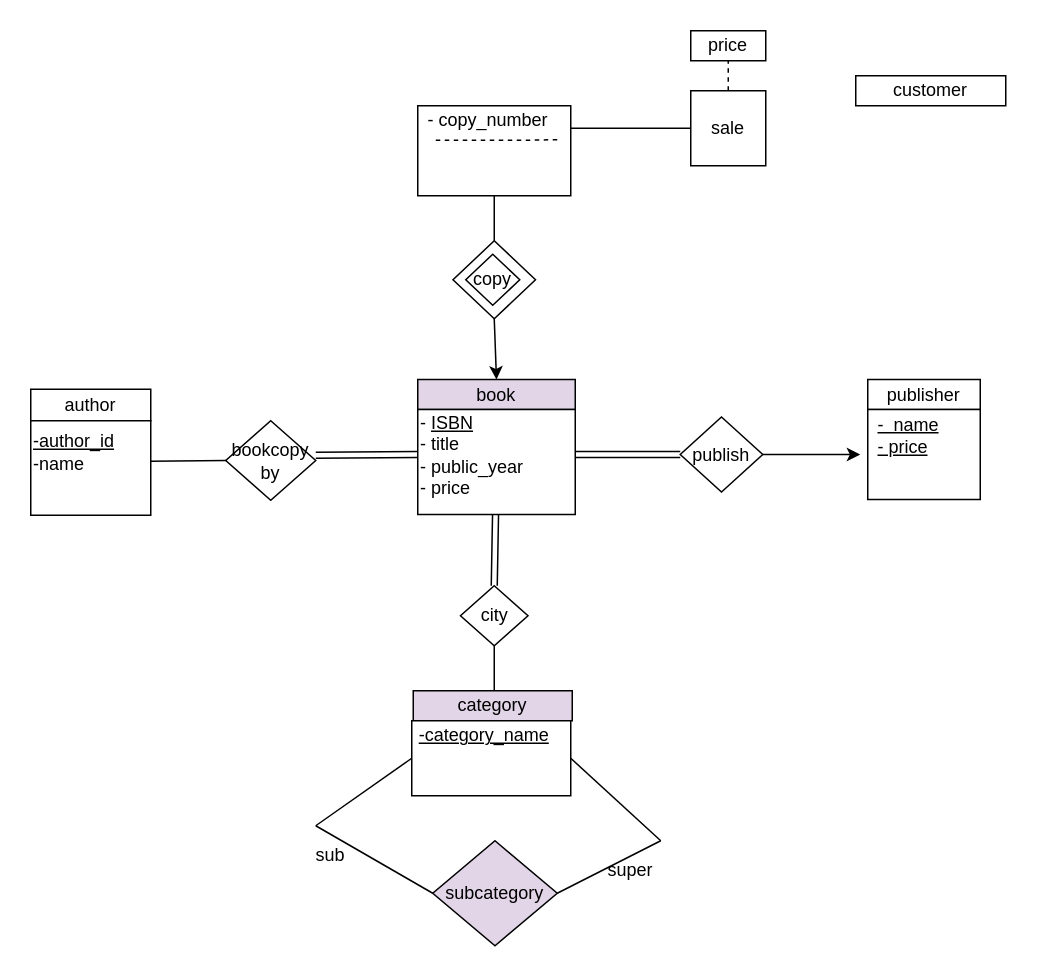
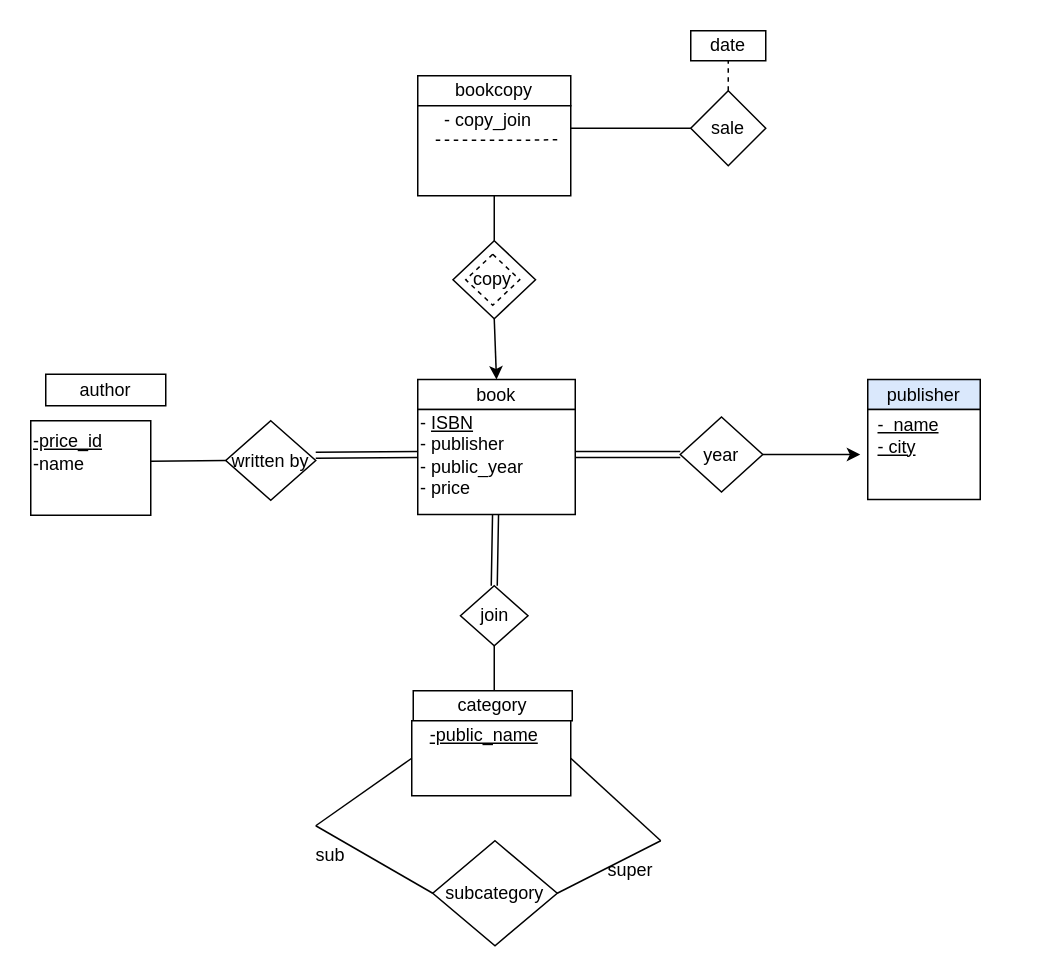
node "price": label "price" -> "date"
node "bookcopy": added
node "customer": removed
node "- copy_number": label "- copy_number" -> "- copy_join"
node "sale": shape rectangle -> diamond
node "copy": style solid -> dashed
node "book": fillcolor #e1d5e7 -> #ffffff
node "publisher": fillcolor #ffffff -> #dae8fc
node "author": moved (91, 405) -> (106, 390)
node "- name - price": label "- name - price" -> "- name - city"
node "-author_id -name": label "-author_id -name" -> "-price_id -name"
node "- ISBN - title - public_year - price": label "- ISBN - title - public_year - price" -> "- ISBN - publisher - public_year - price"
node "publish": label "publish" -> "year"
node "bookcopy by": label "bookcopy by" -> "written by"
node "city": label "city" -> "join"
node "category": fillcolor #e1d5e7 -> #ffffff
node "-category_name": label "-category_name" -> "-public_name"
node "subcategory": fillcolor #e1d5e7 -> #ffffff
